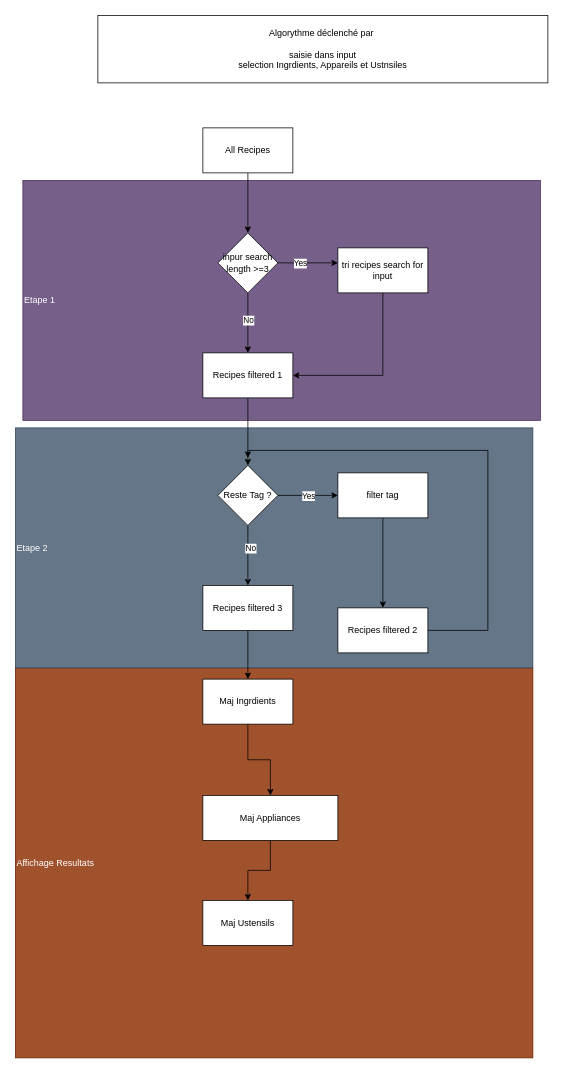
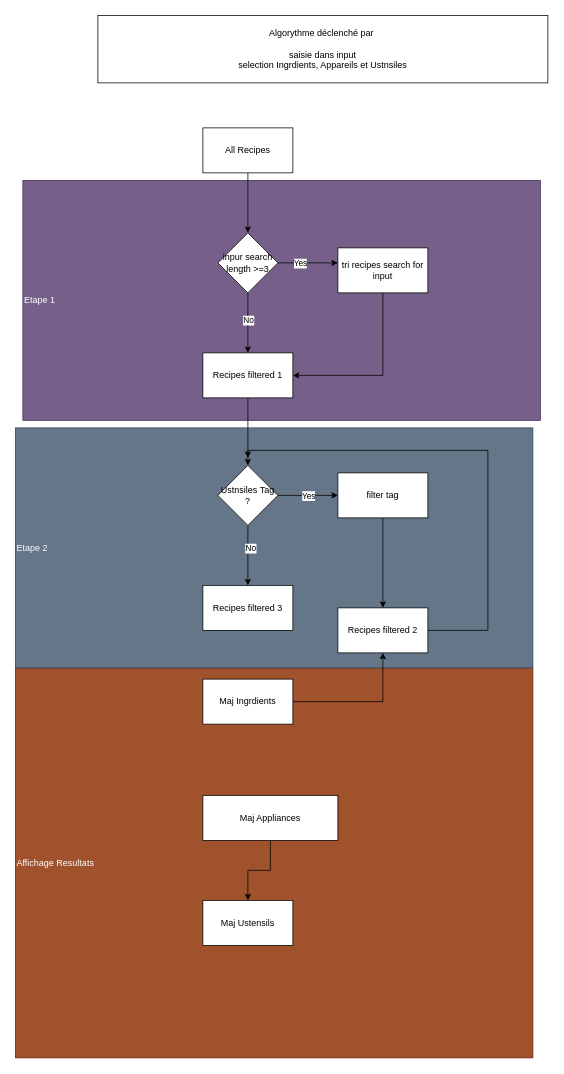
node "Reste Tag ?": label "Reste Tag ?" -> "Ustnsiles Tag ?"
edge "Recipes filtered 3" -> "Maj Ingrdients": removed
edge "Maj Ingrdients" -> "Maj Appliances": now "Maj Ingrdients" -> "Recipes filtered 2"
